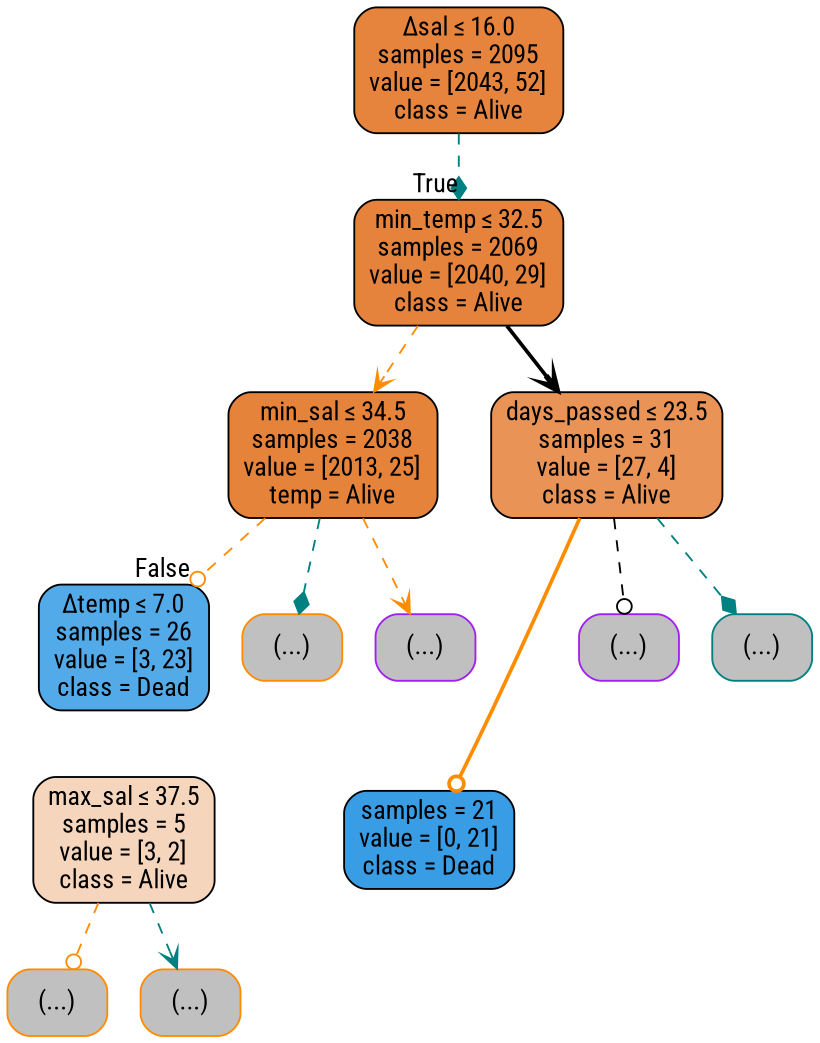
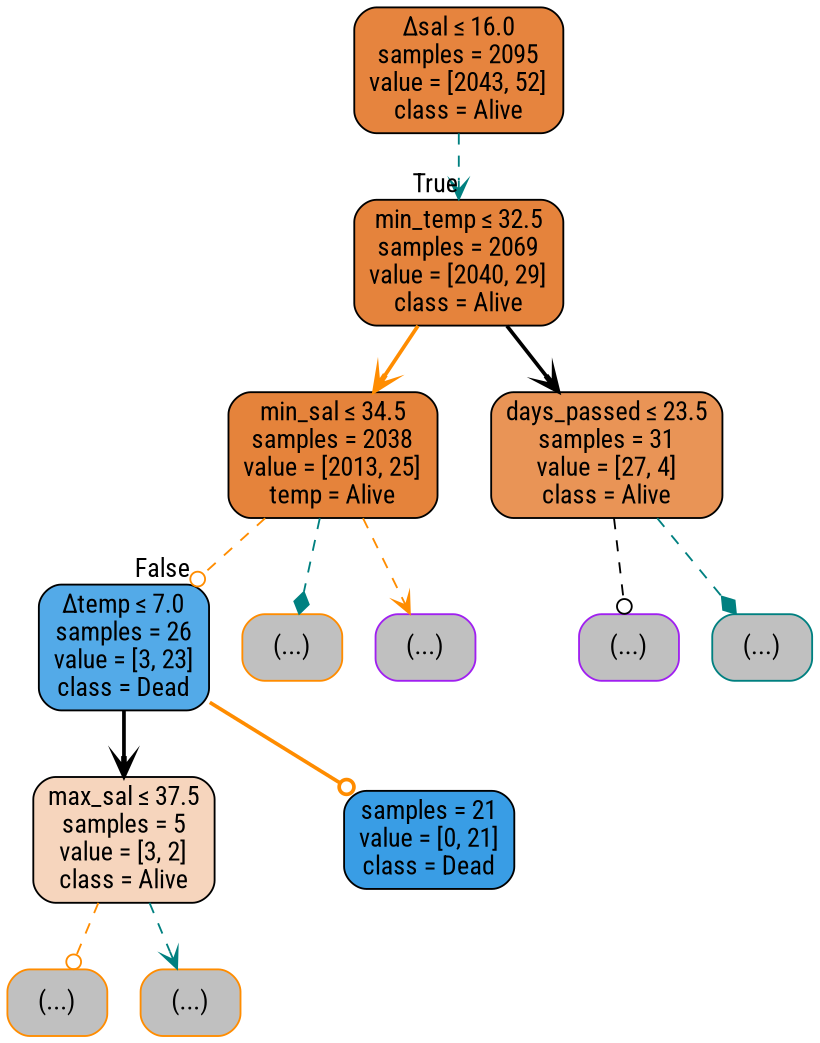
edge "Δsal ≤ 16.0" -> "min_temp ≤ 32.5": arrowhead diamond -> vee
edge "min_temp ≤ 32.5" -> "min_sal ≤ 34.5": style dashed -> bold
edge "days_passed ≤ 23.5" -> "samples = 21": now "Δtemp ≤ 7.0" -> "samples = 21"
edge "Δtemp ≤ 7.0" -> "max_sal ≤ 37.5": added
